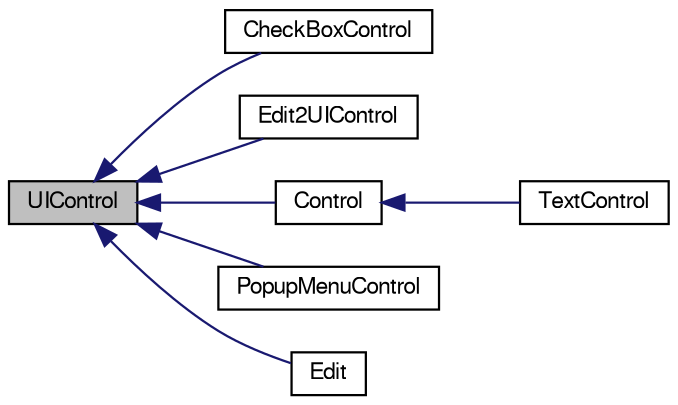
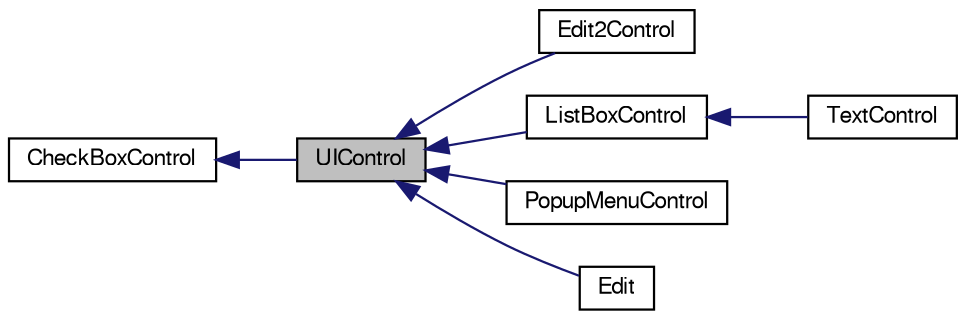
edge "CheckBoxControl" -> "UIControl": reversed
node "Edit2UIControl": label "Edit2UIControl" -> "Edit2Control"
node "Control": label "Control" -> "ListBoxControl"
